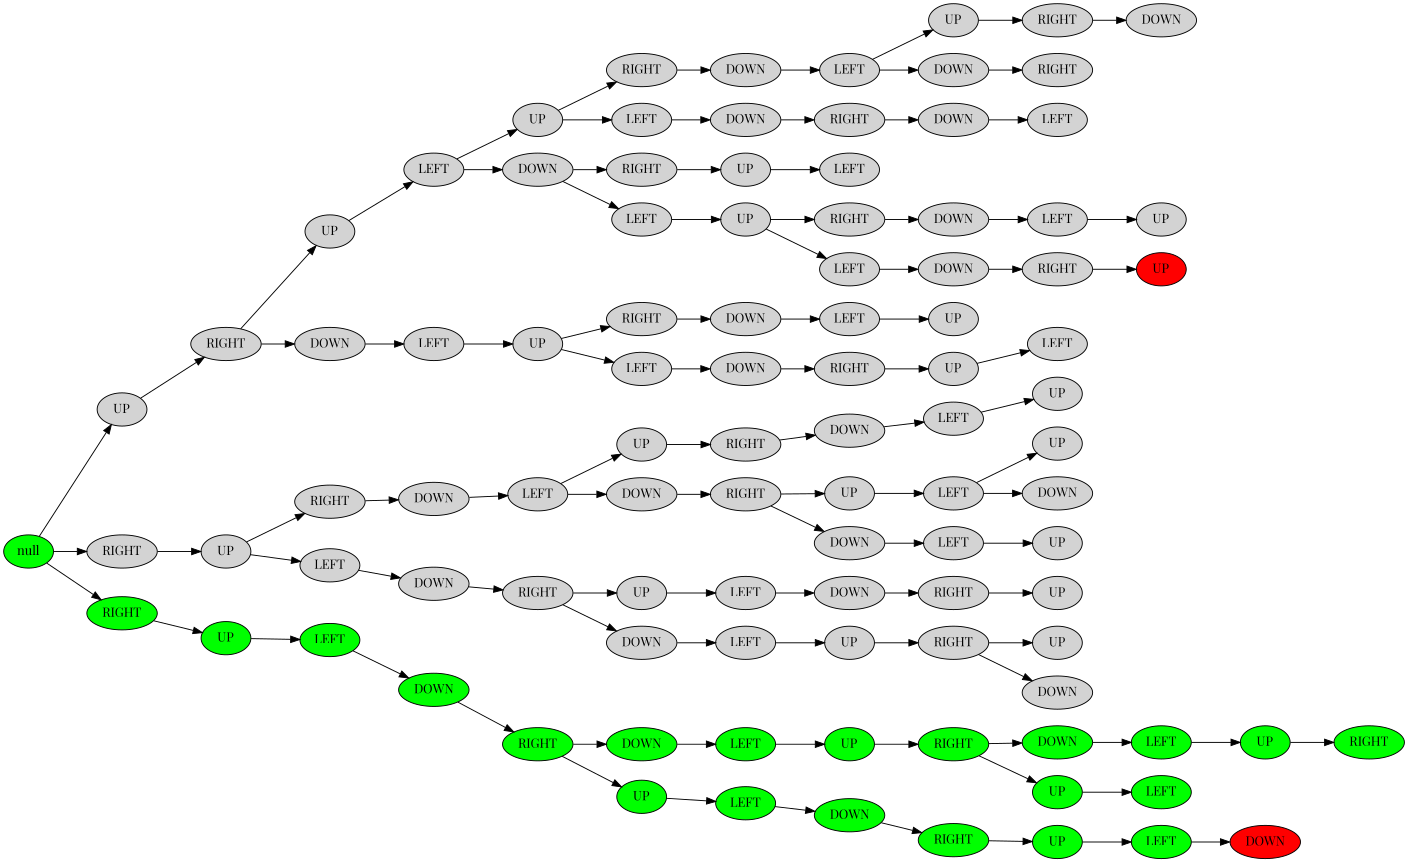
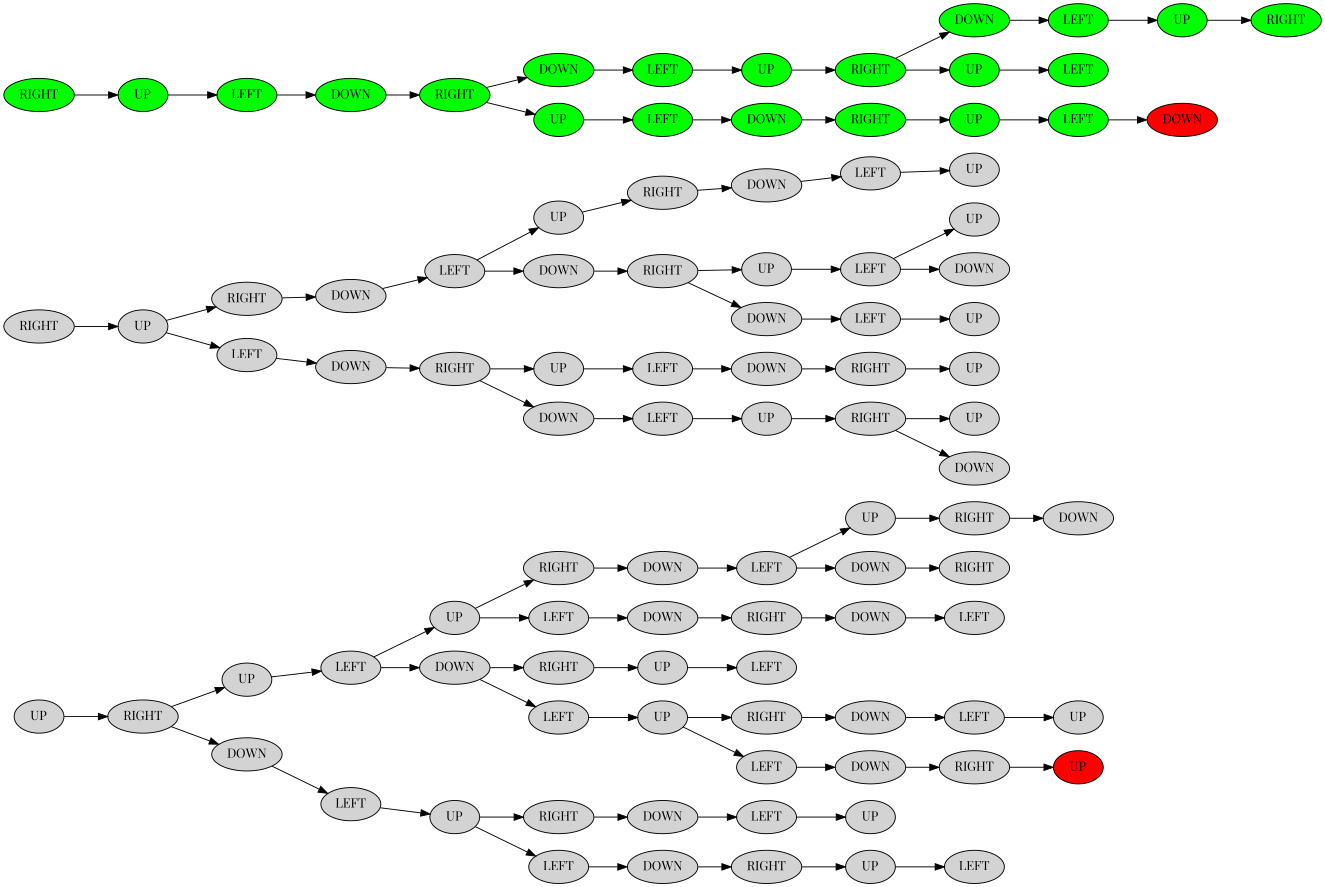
node "null": removed
